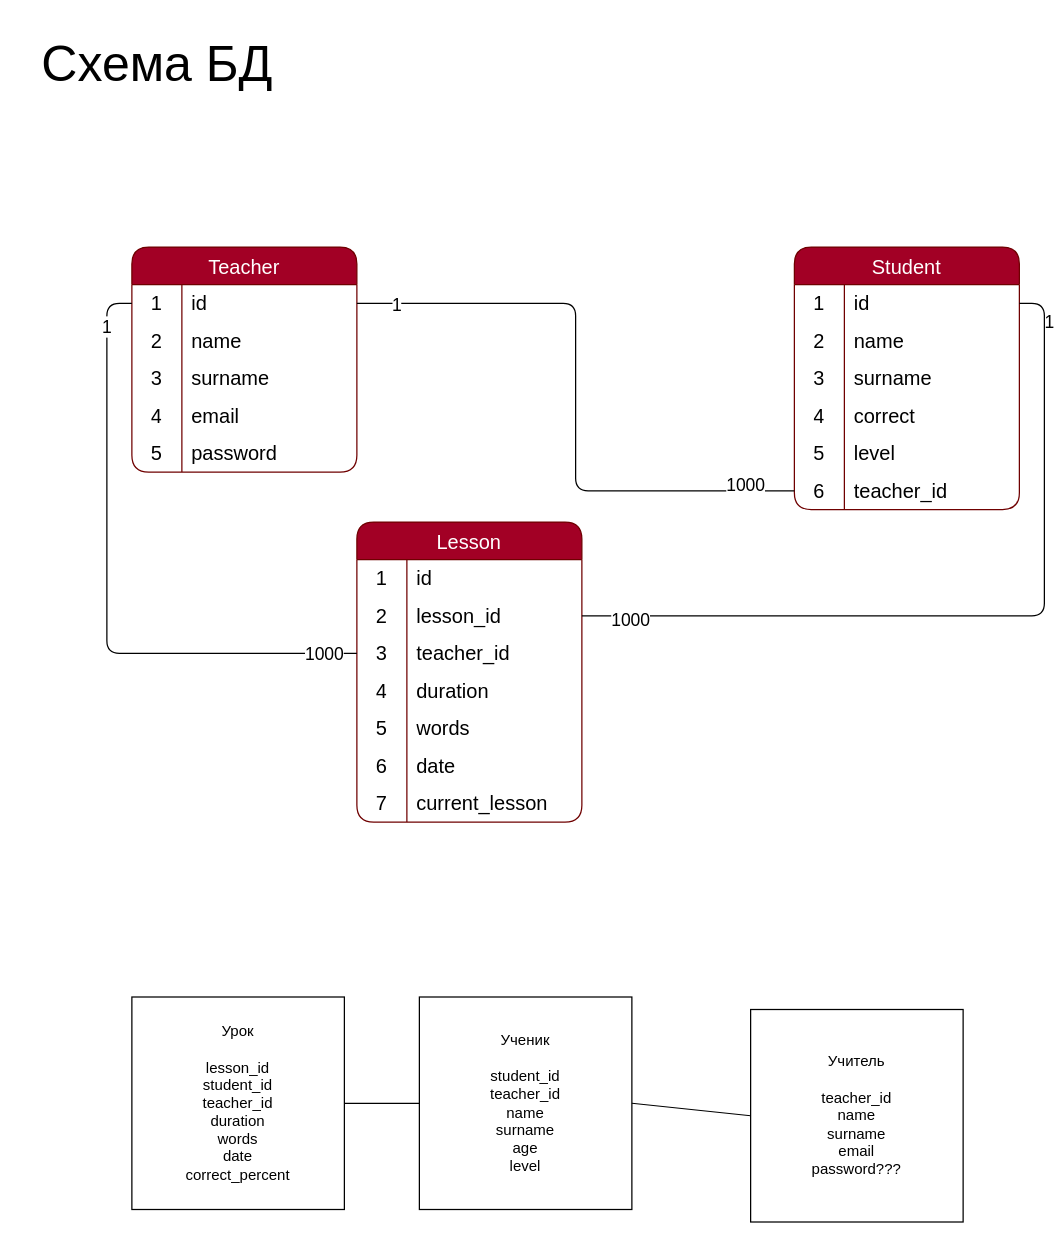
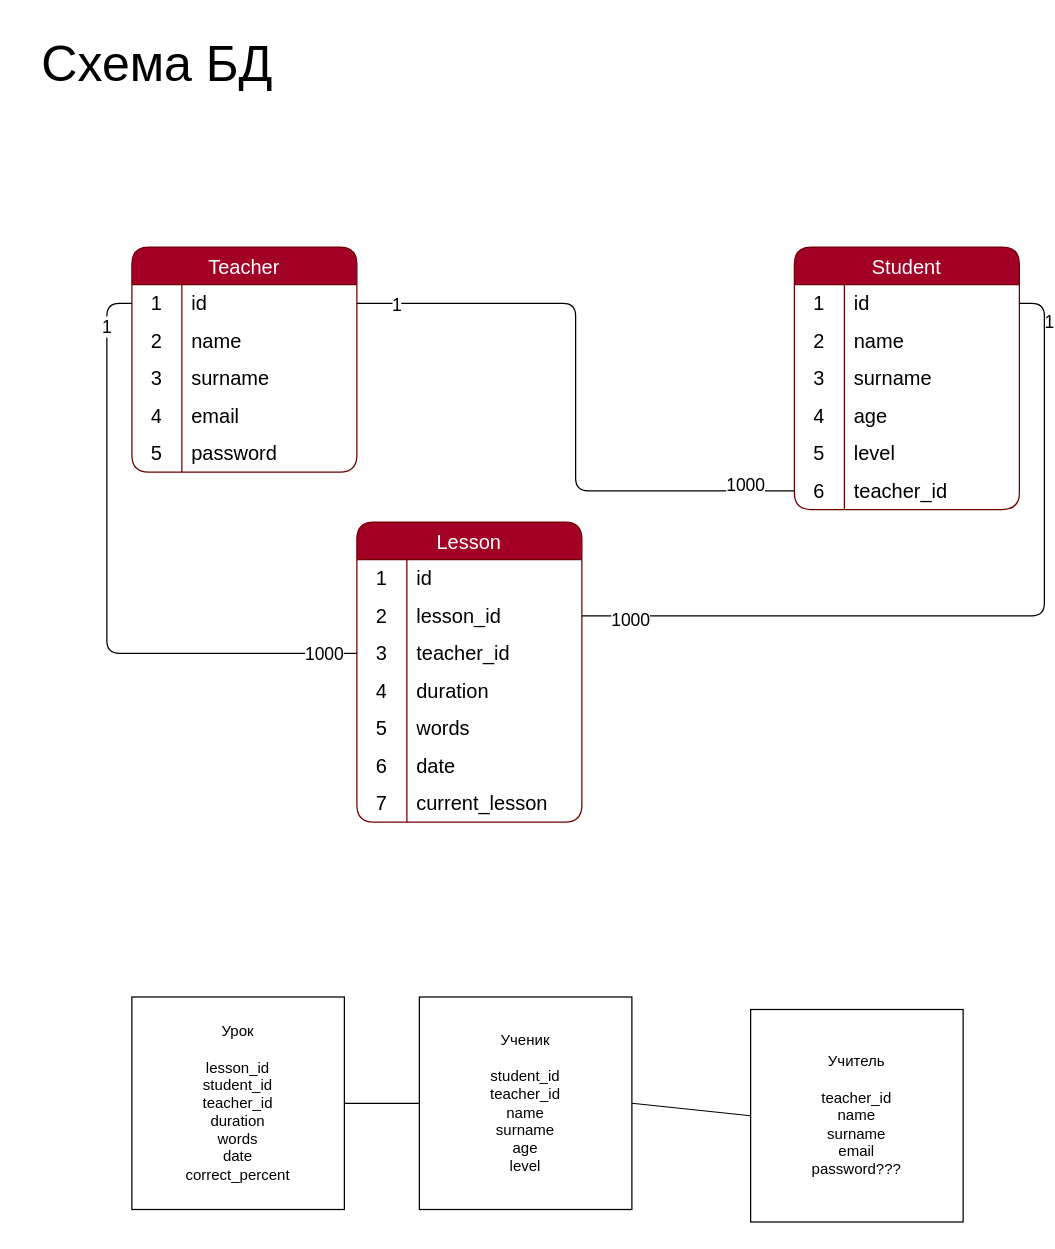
node "correct": label "correct" -> "age"
